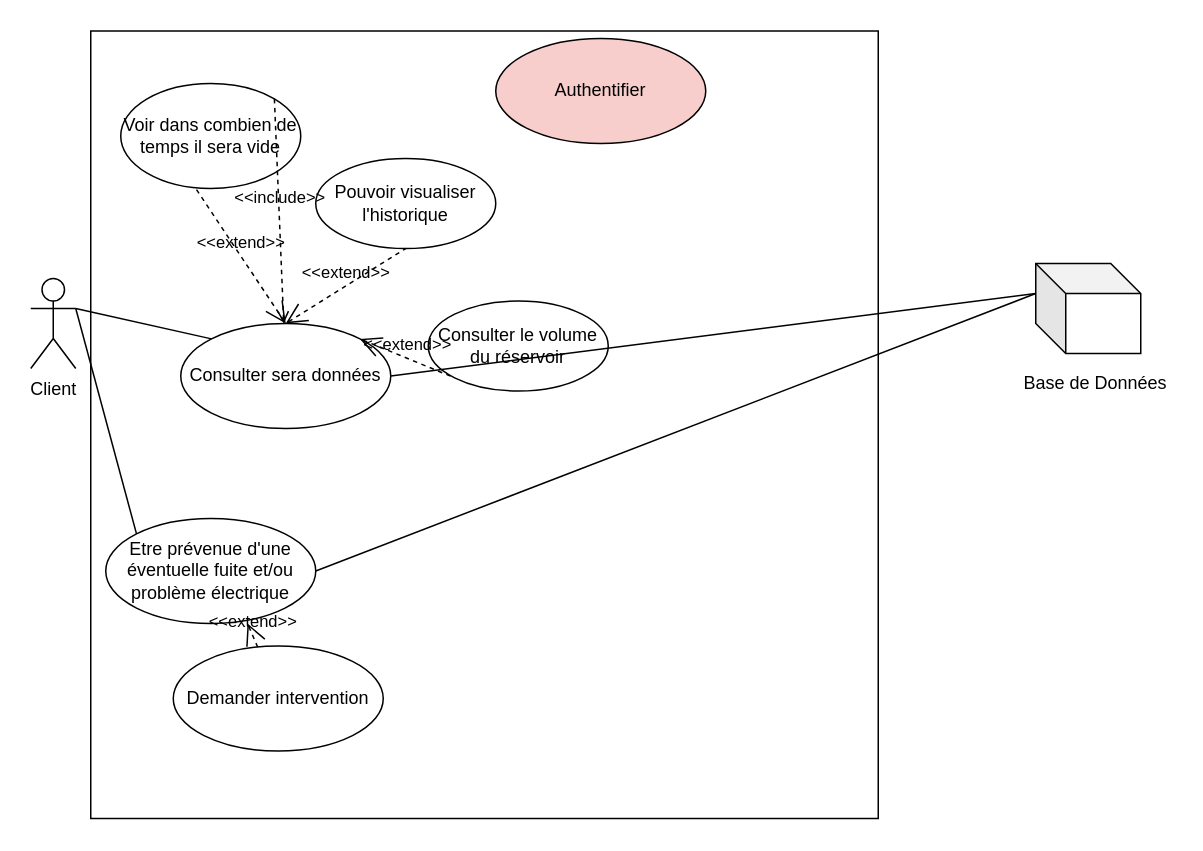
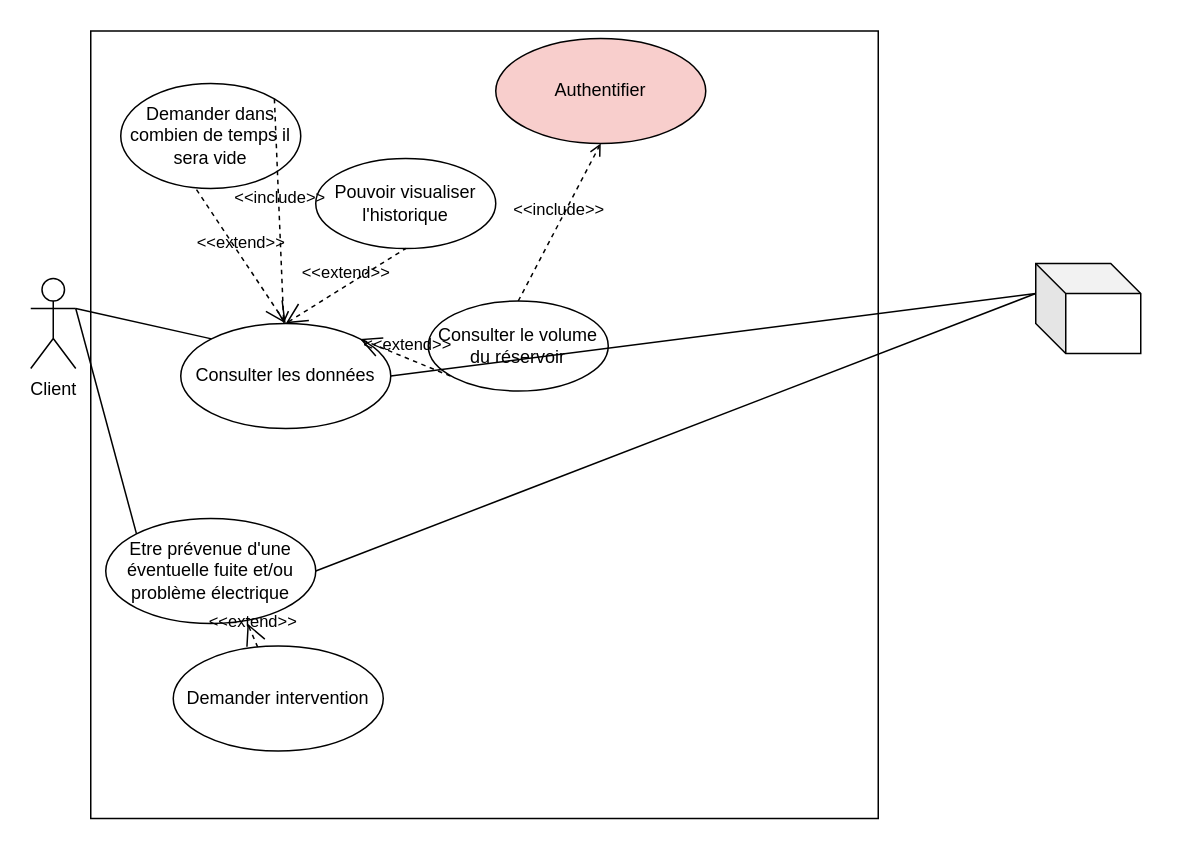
node "Voir dans combien de temps il sera vide": label "Voir dans combien de temps il sera vide" -> "Demander dans combien de temps il sera vide"
edge "Consulter le volume du réservoir" -> "Authentifier": added, label "<<include>>"
node "Consulter sera données": label "Consulter sera données" -> "Consulter les données"
node "Base de Données": removed
